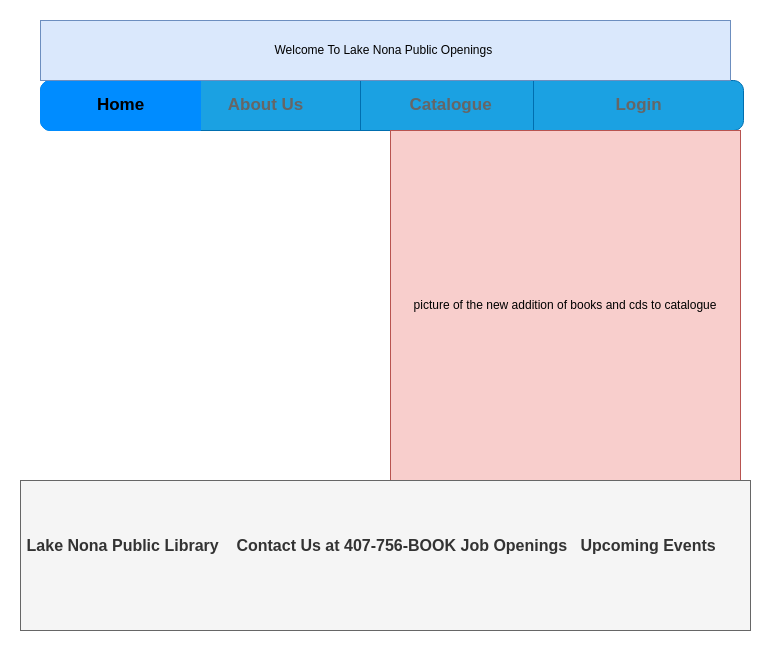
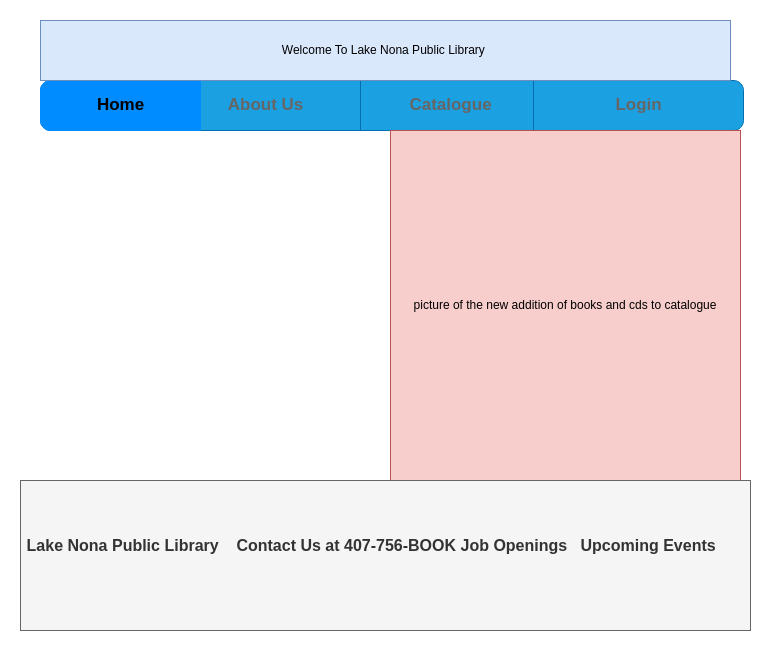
node "Welcome To Lake Nona Public Openings": label "Welcome To Lake Nona Public Openings" -> "Welcome To Lake Nona Public Library"
